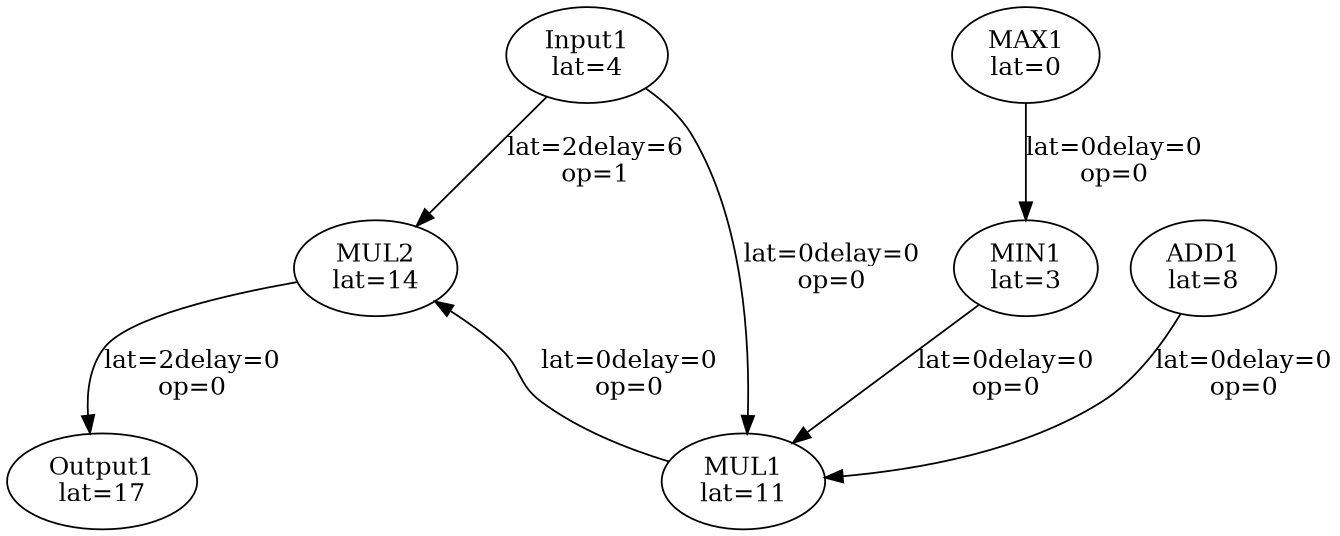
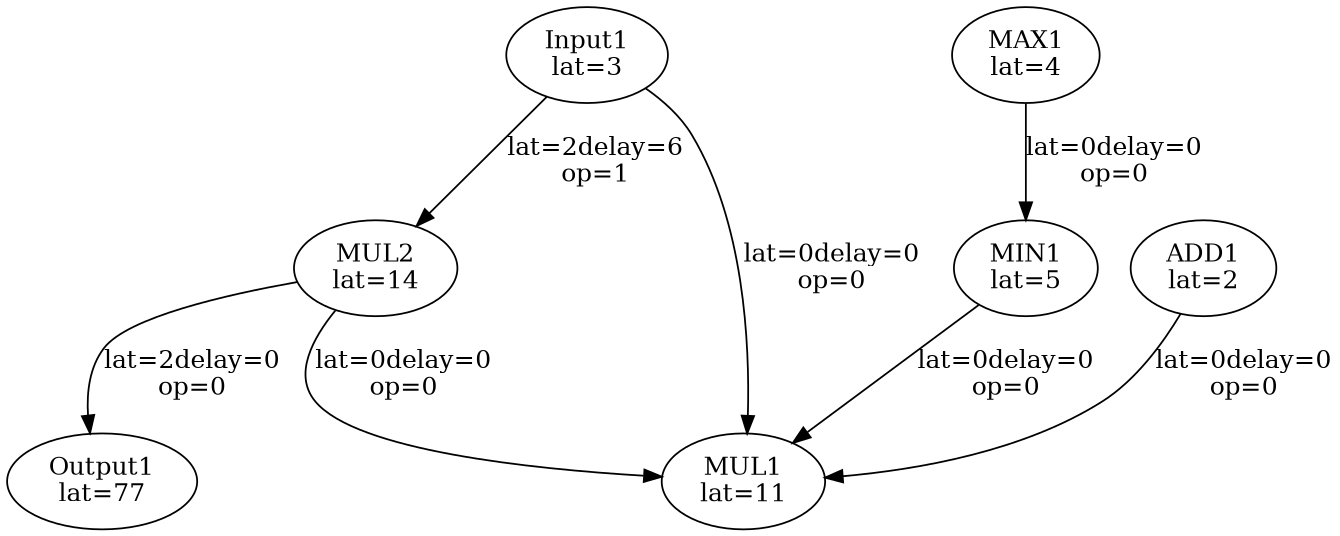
node "Input1 lat=4": label "Input1 lat=4" -> "Input1 lat=3"
node "MAX1 lat=0": label "MAX1 lat=0" -> "MAX1 lat=4"
node "MIN1 lat=3": label "MIN1 lat=3" -> "MIN1 lat=5"
node "ADD1 lat=8": label "ADD1 lat=8" -> "ADD1 lat=2"
edge "MUL1 lat=11" -> "MUL2 lat=14": reversed
node "Output1 lat=17": label "Output1 lat=17" -> "Output1 lat=77"
